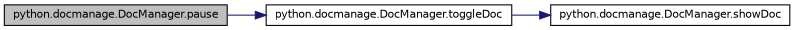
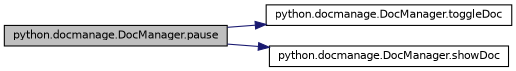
edge "python.docmanage.DocManager.toggleDoc" -> "python.docmanage.DocManager.showDoc": now "python.docmanage.DocManager.pause" -> "python.docmanage.DocManager.showDoc"
